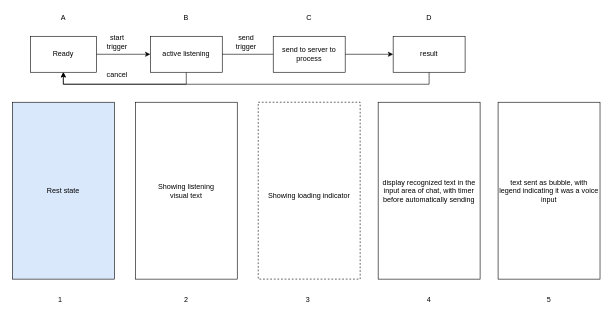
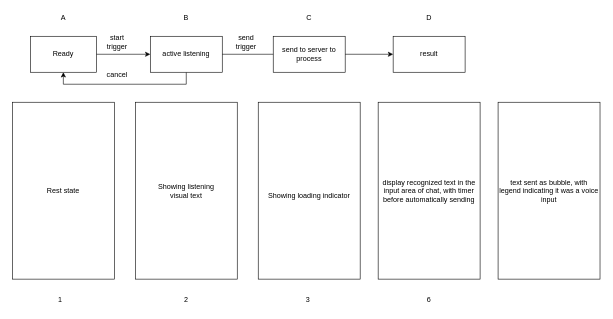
edge "result" -> "Ready": removed
node "Rest state": fillcolor #dae8fc -> #ffffff
node "Showing loading indicator": style dashed -> solid
node "4": label "4" -> "6"
node "5": removed
